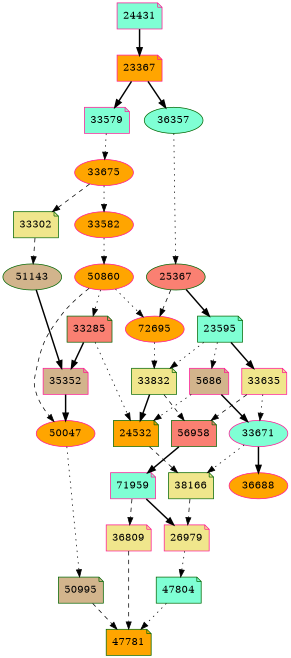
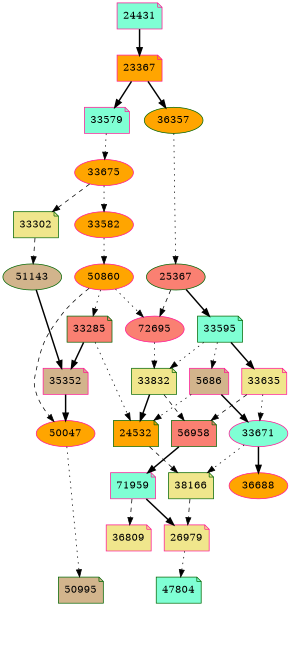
node "36357": fillcolor aquamarine -> orange
node "72695": fillcolor orange -> salmon
node "23595": label "23595" -> "33595"
node "47781": removed
